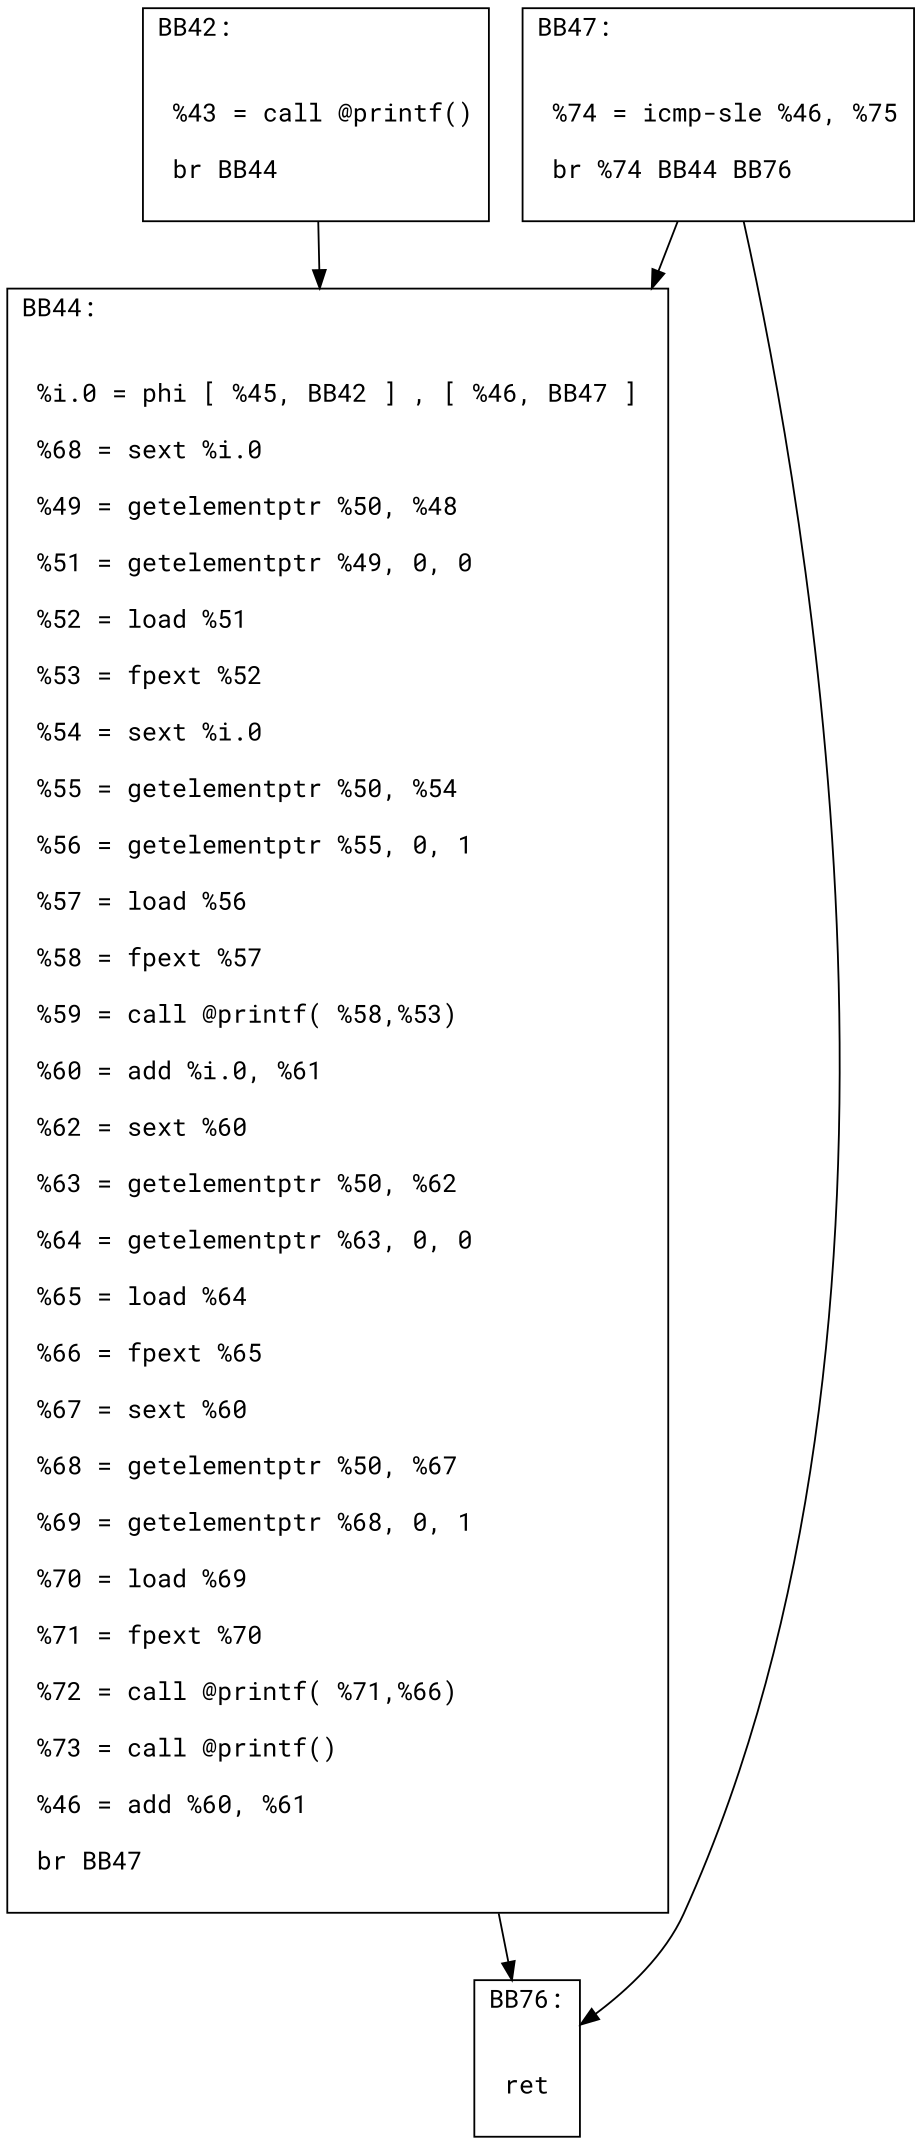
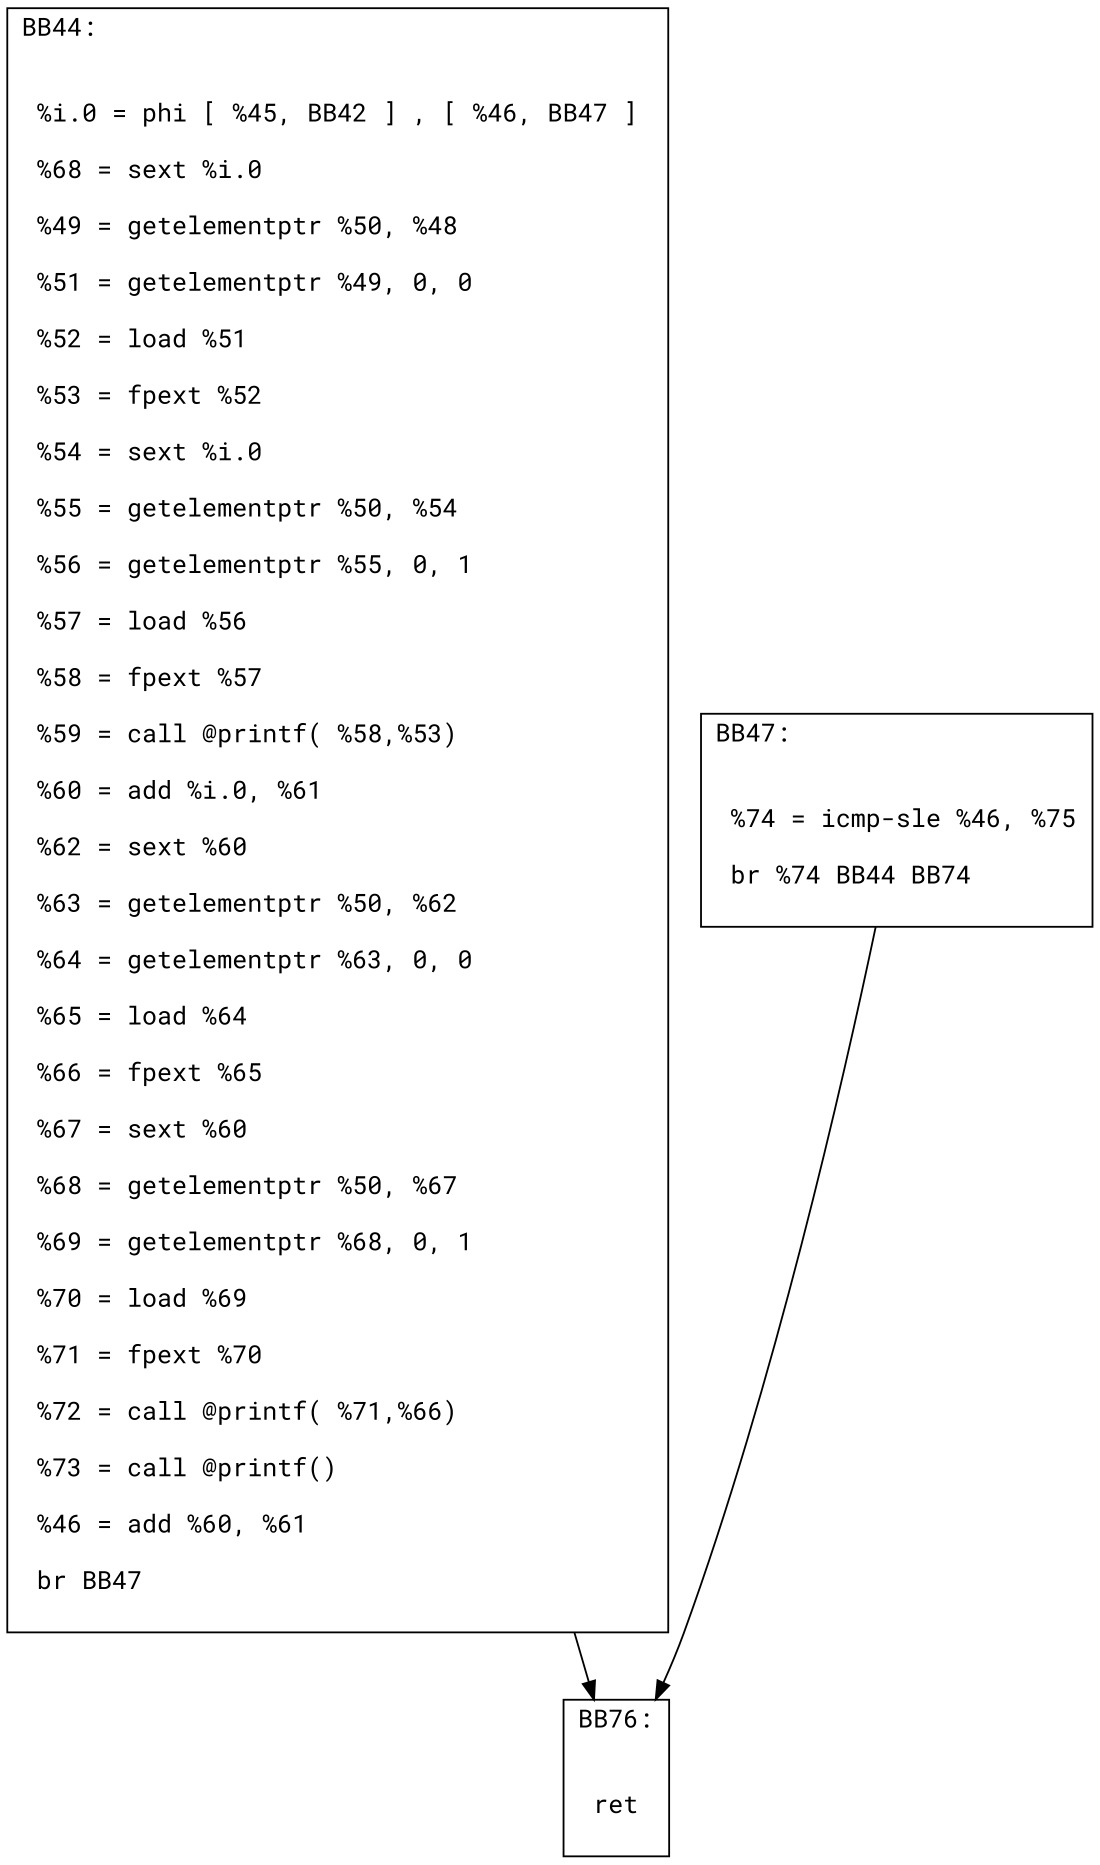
node "BB42:": removed
node "BB47:": text "br %74 BB44 BB76" -> "br %74 BB44 BB74"
edge "BB47:" -> "BB44:": removed
